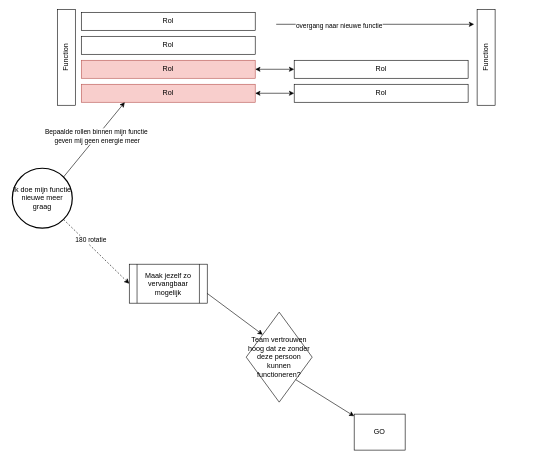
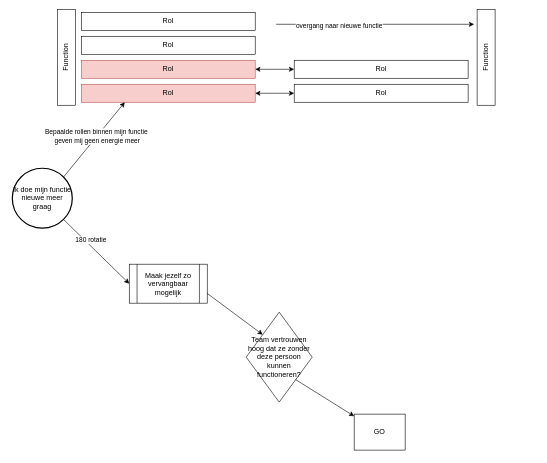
edge "Ik doe mijn functie nieuwe meer graag" -> "Maak jezelf zo vervangbaar mogelijk": style dashed -> solid
